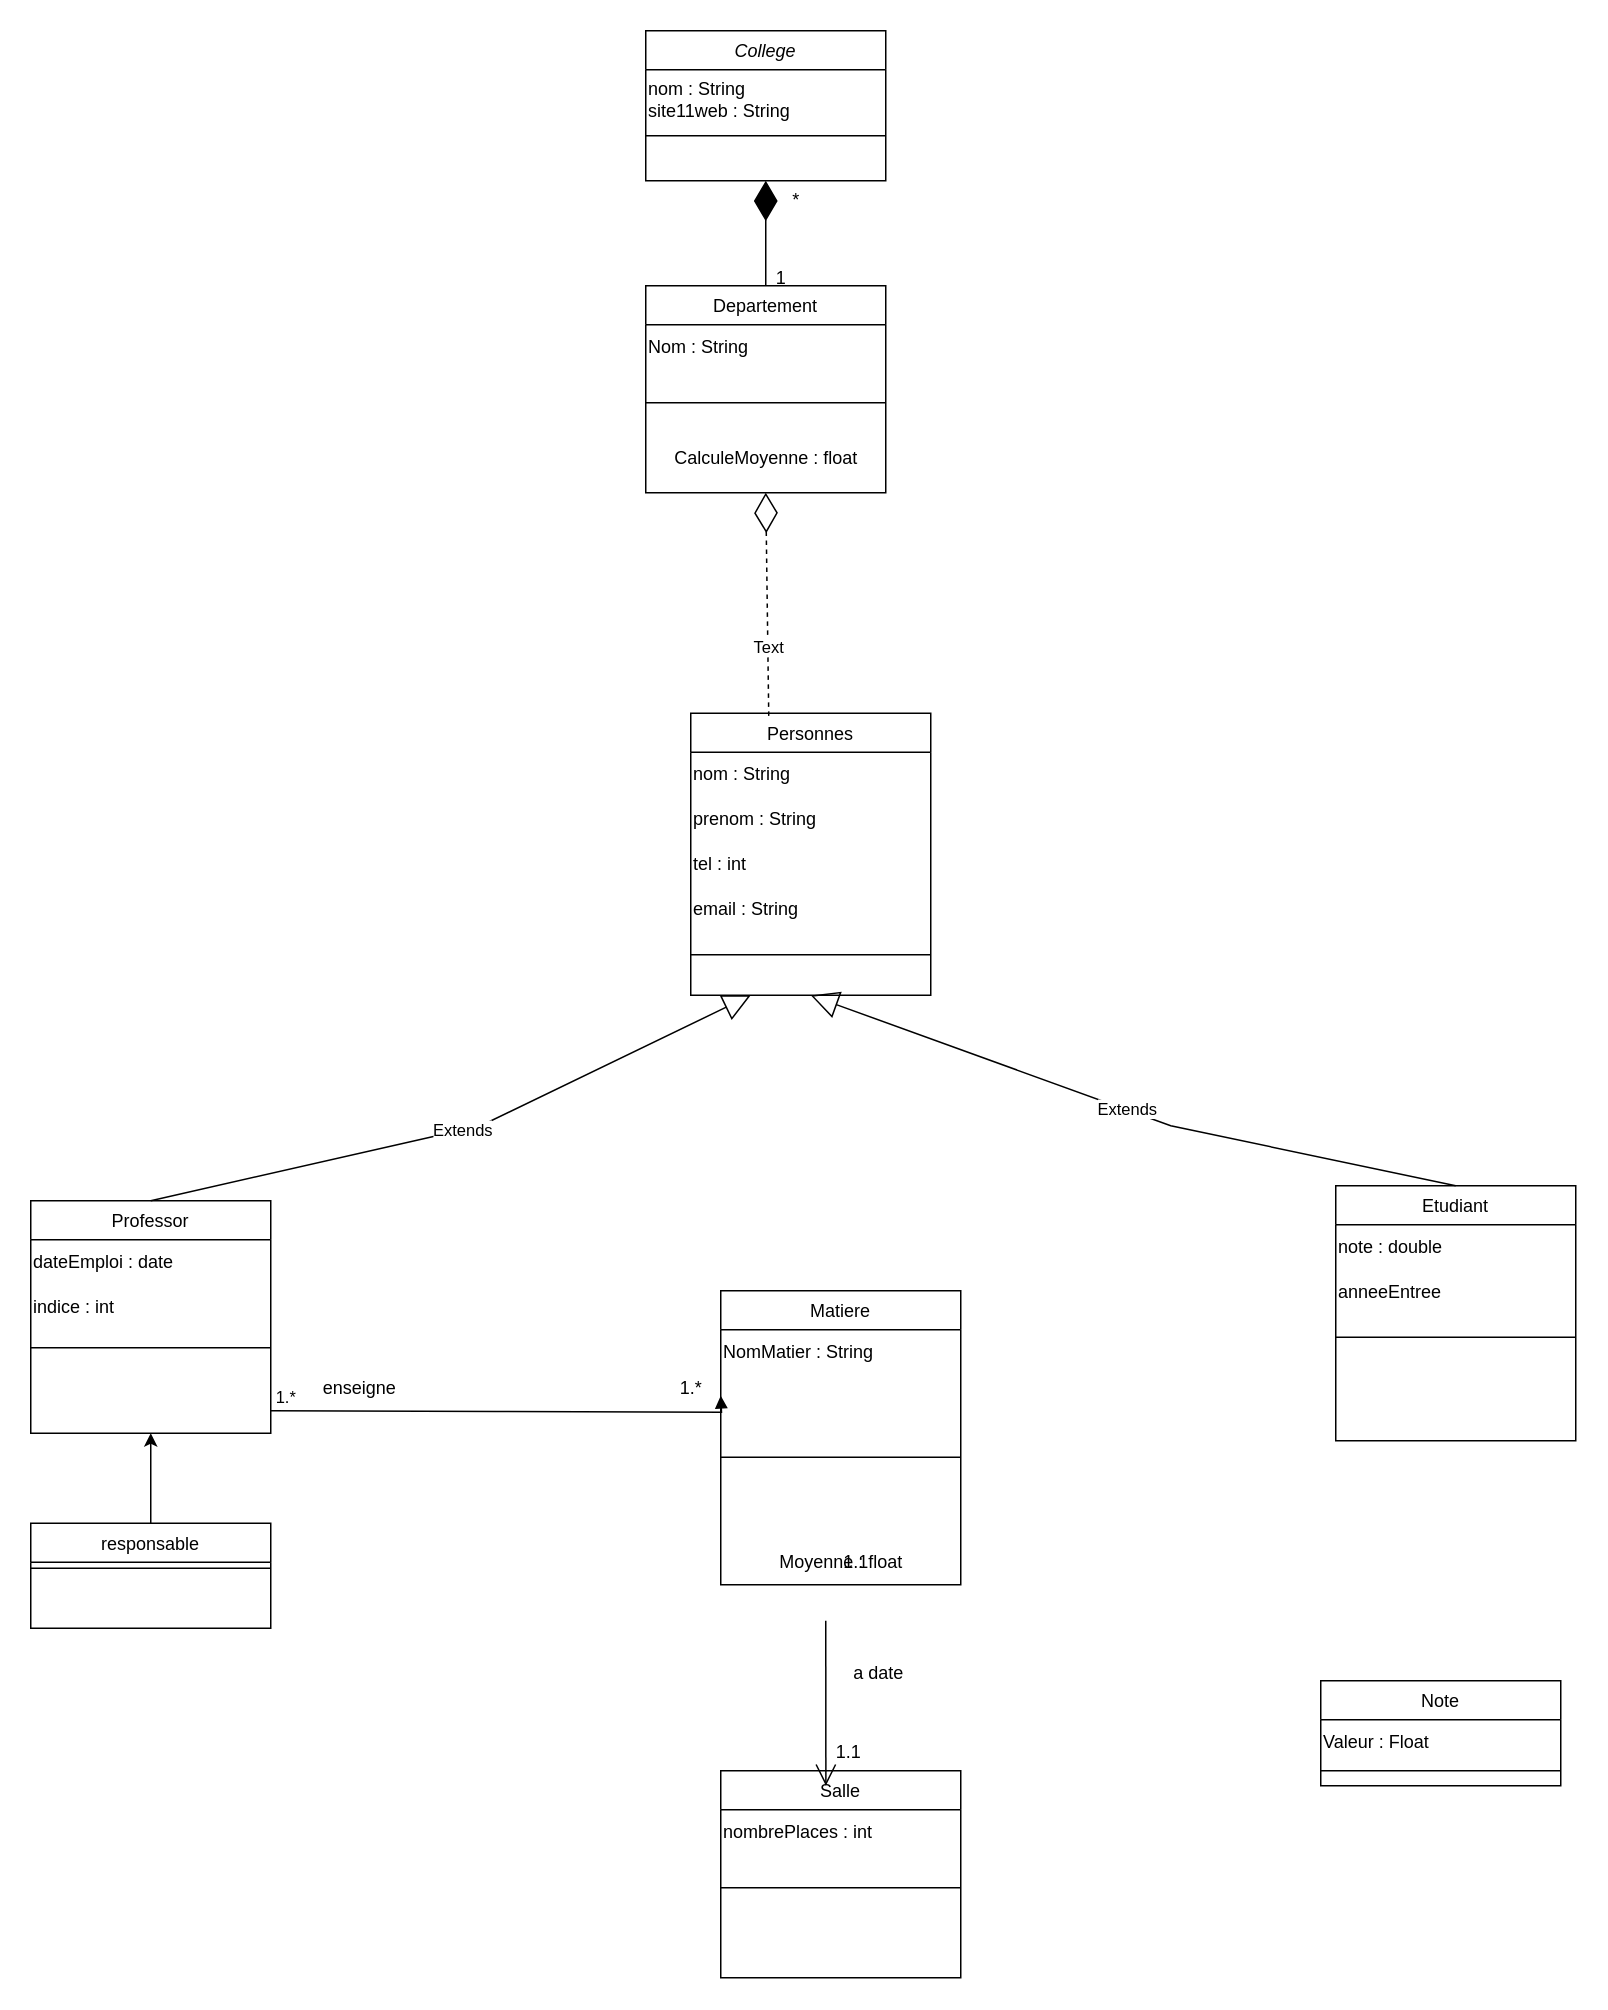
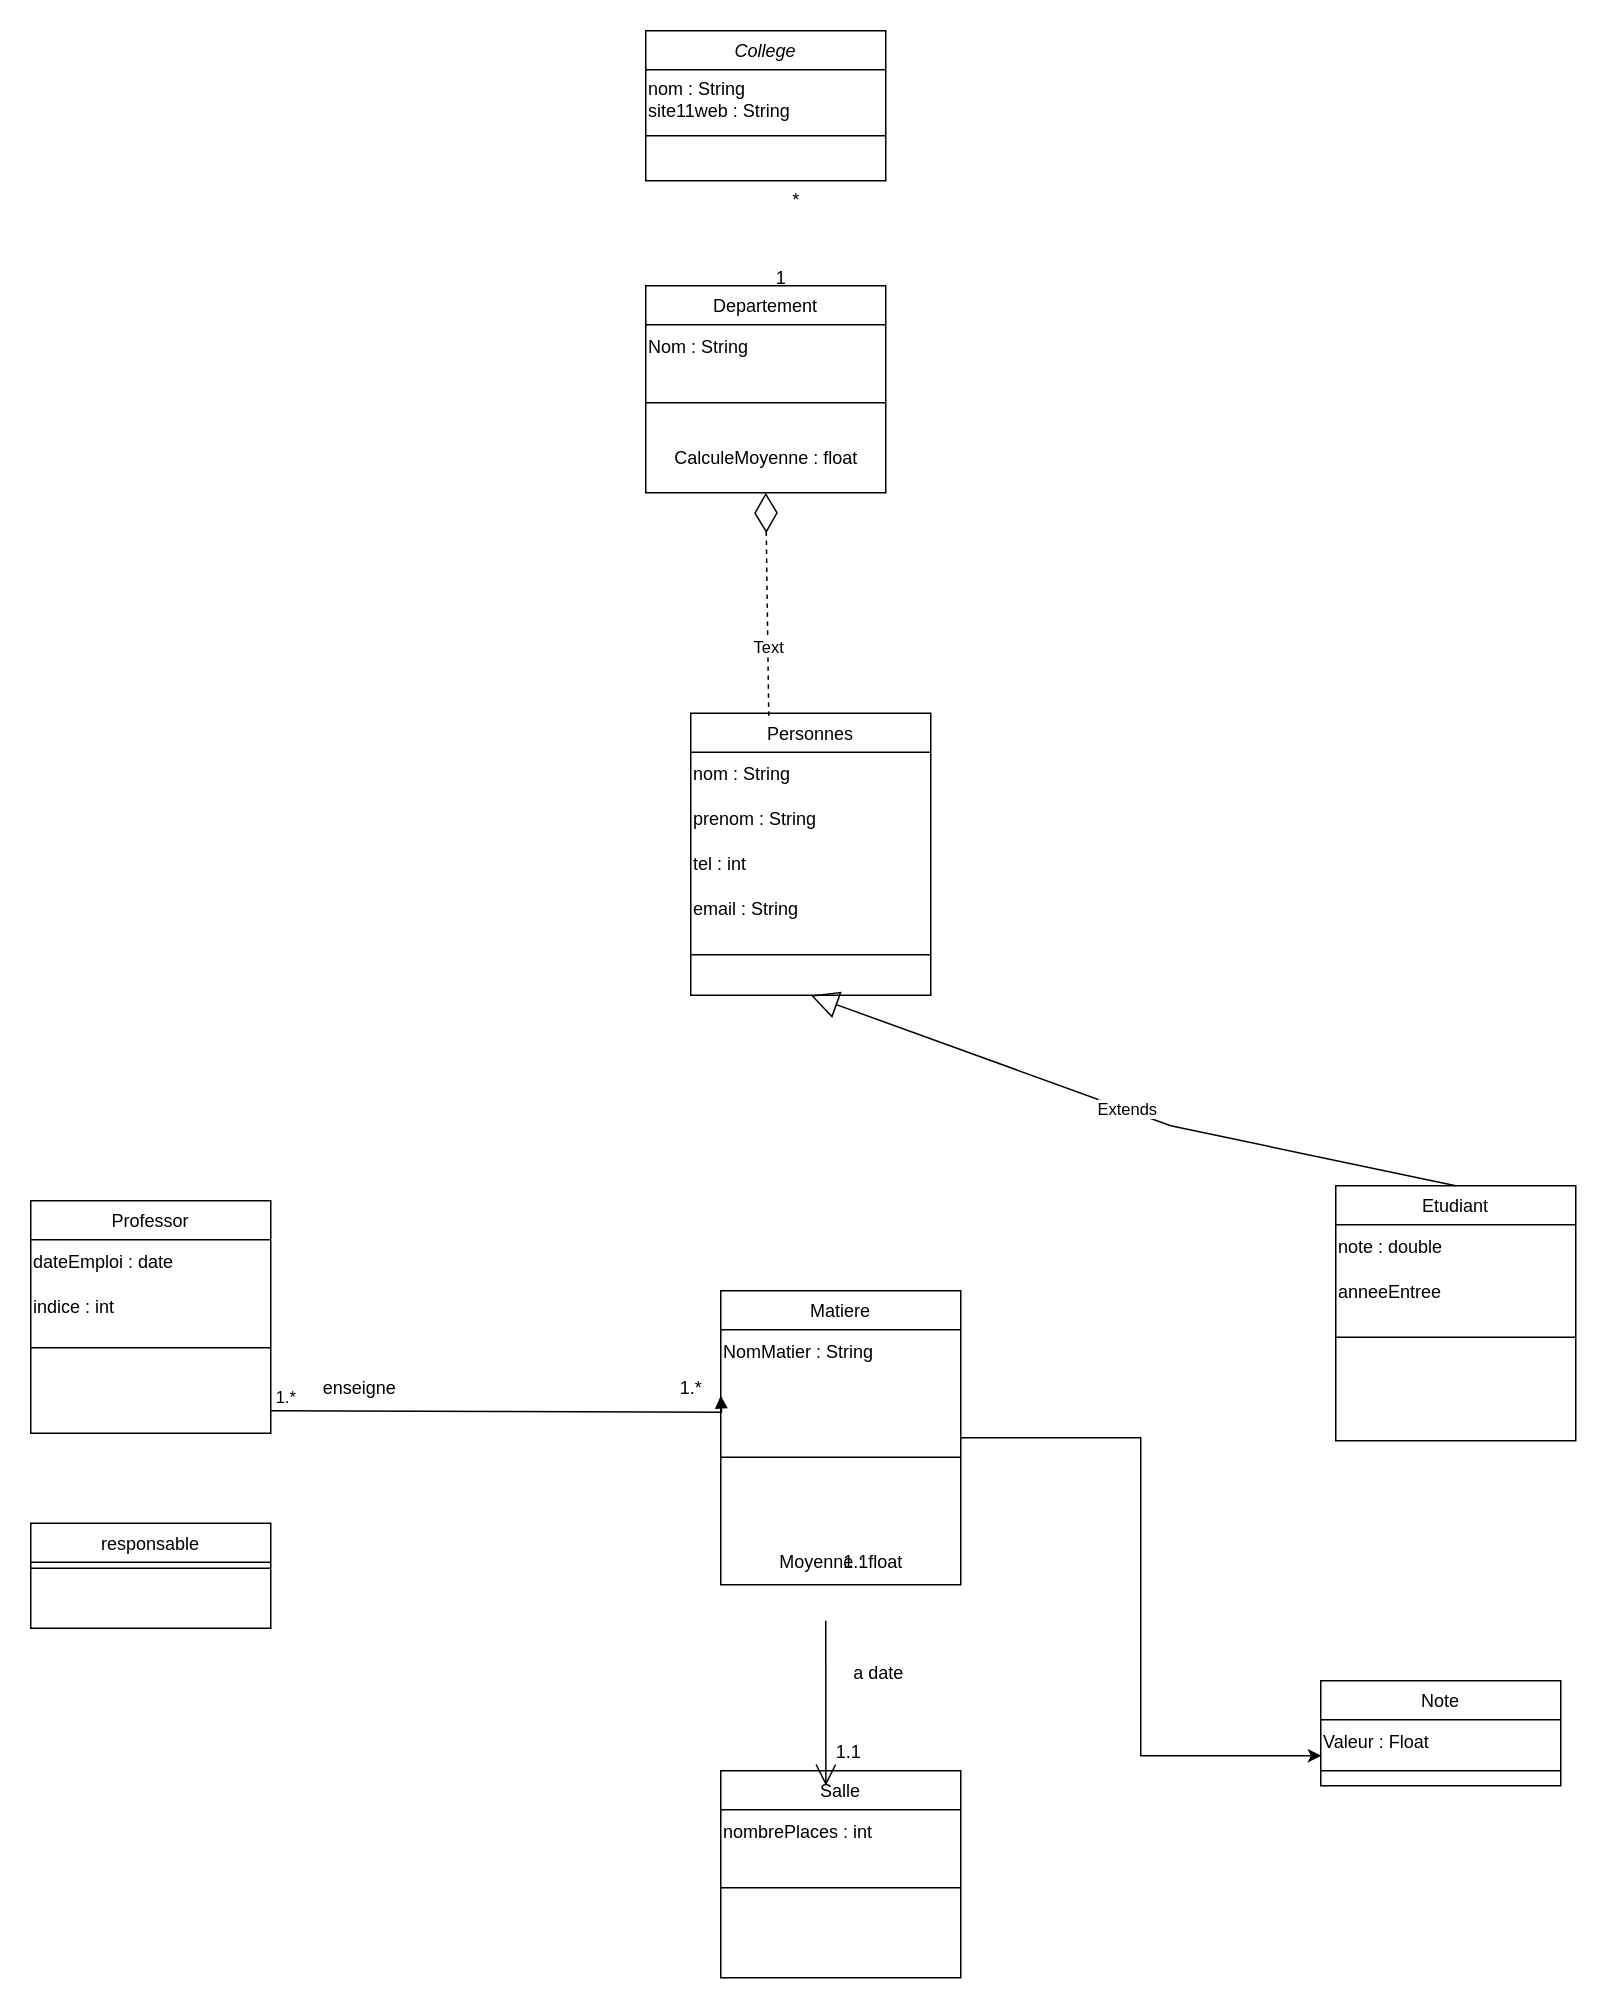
edge "Departement" -> "College": removed
edge "Professor" -> "Personnes": removed, label "Extends"
edge "responsable" -> "Professor": removed
edge "Matiere" -> "Valeur : Float": added
